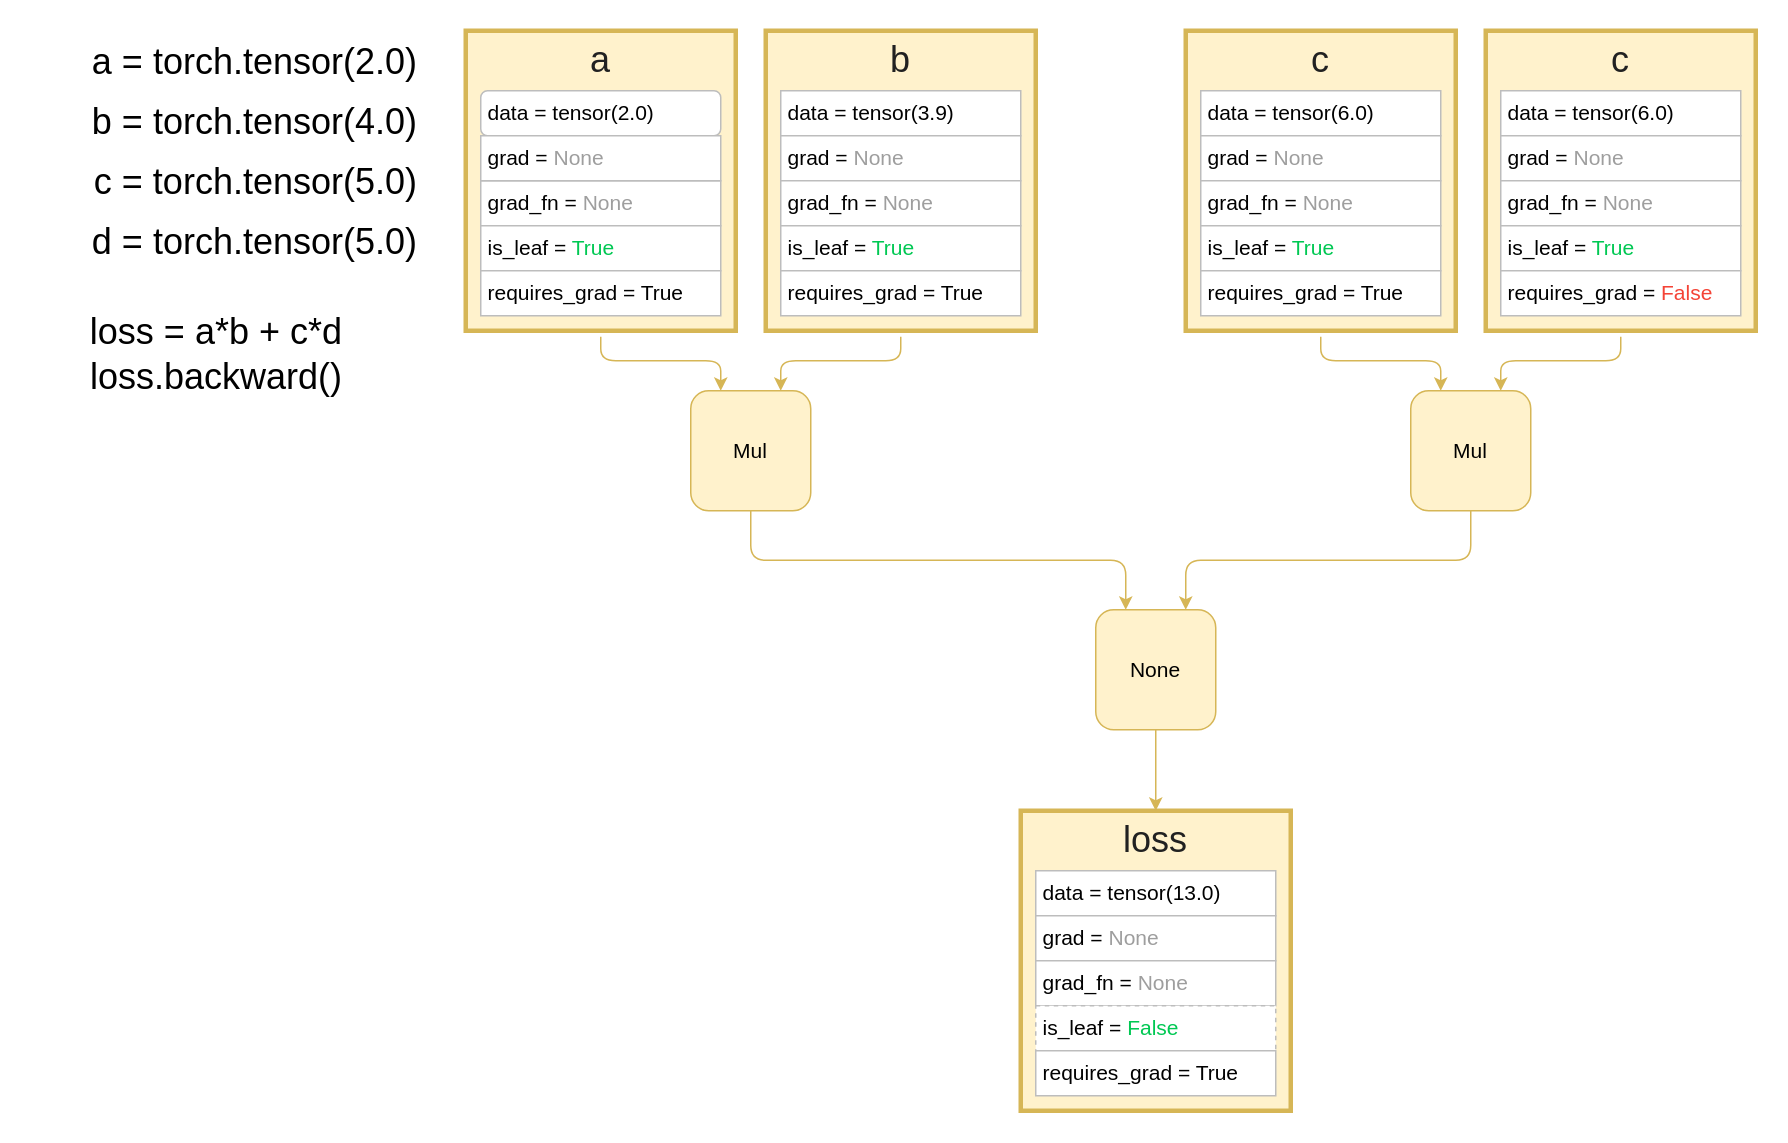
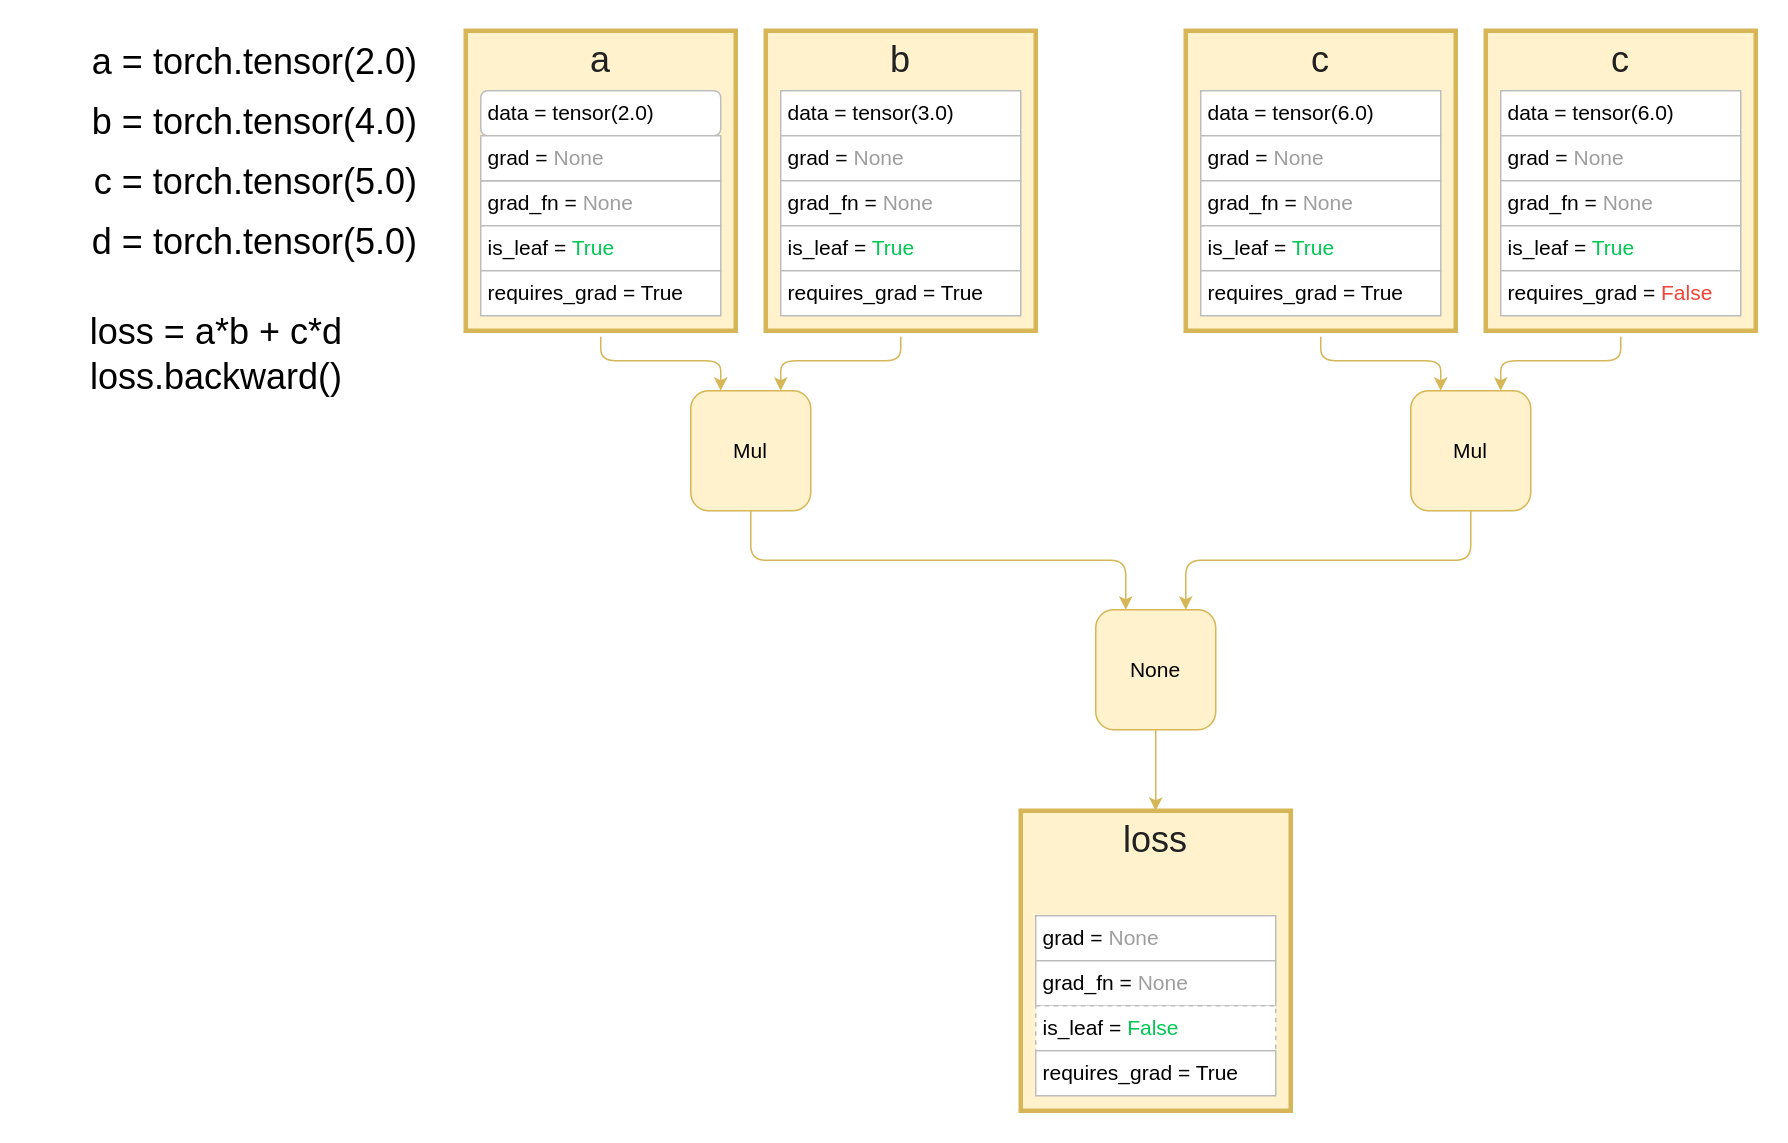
node "data = tensor(3.9)": label "data = tensor(3.9)" -> "data = tensor(3.0)"
node "data = tensor(13.0)": removed
